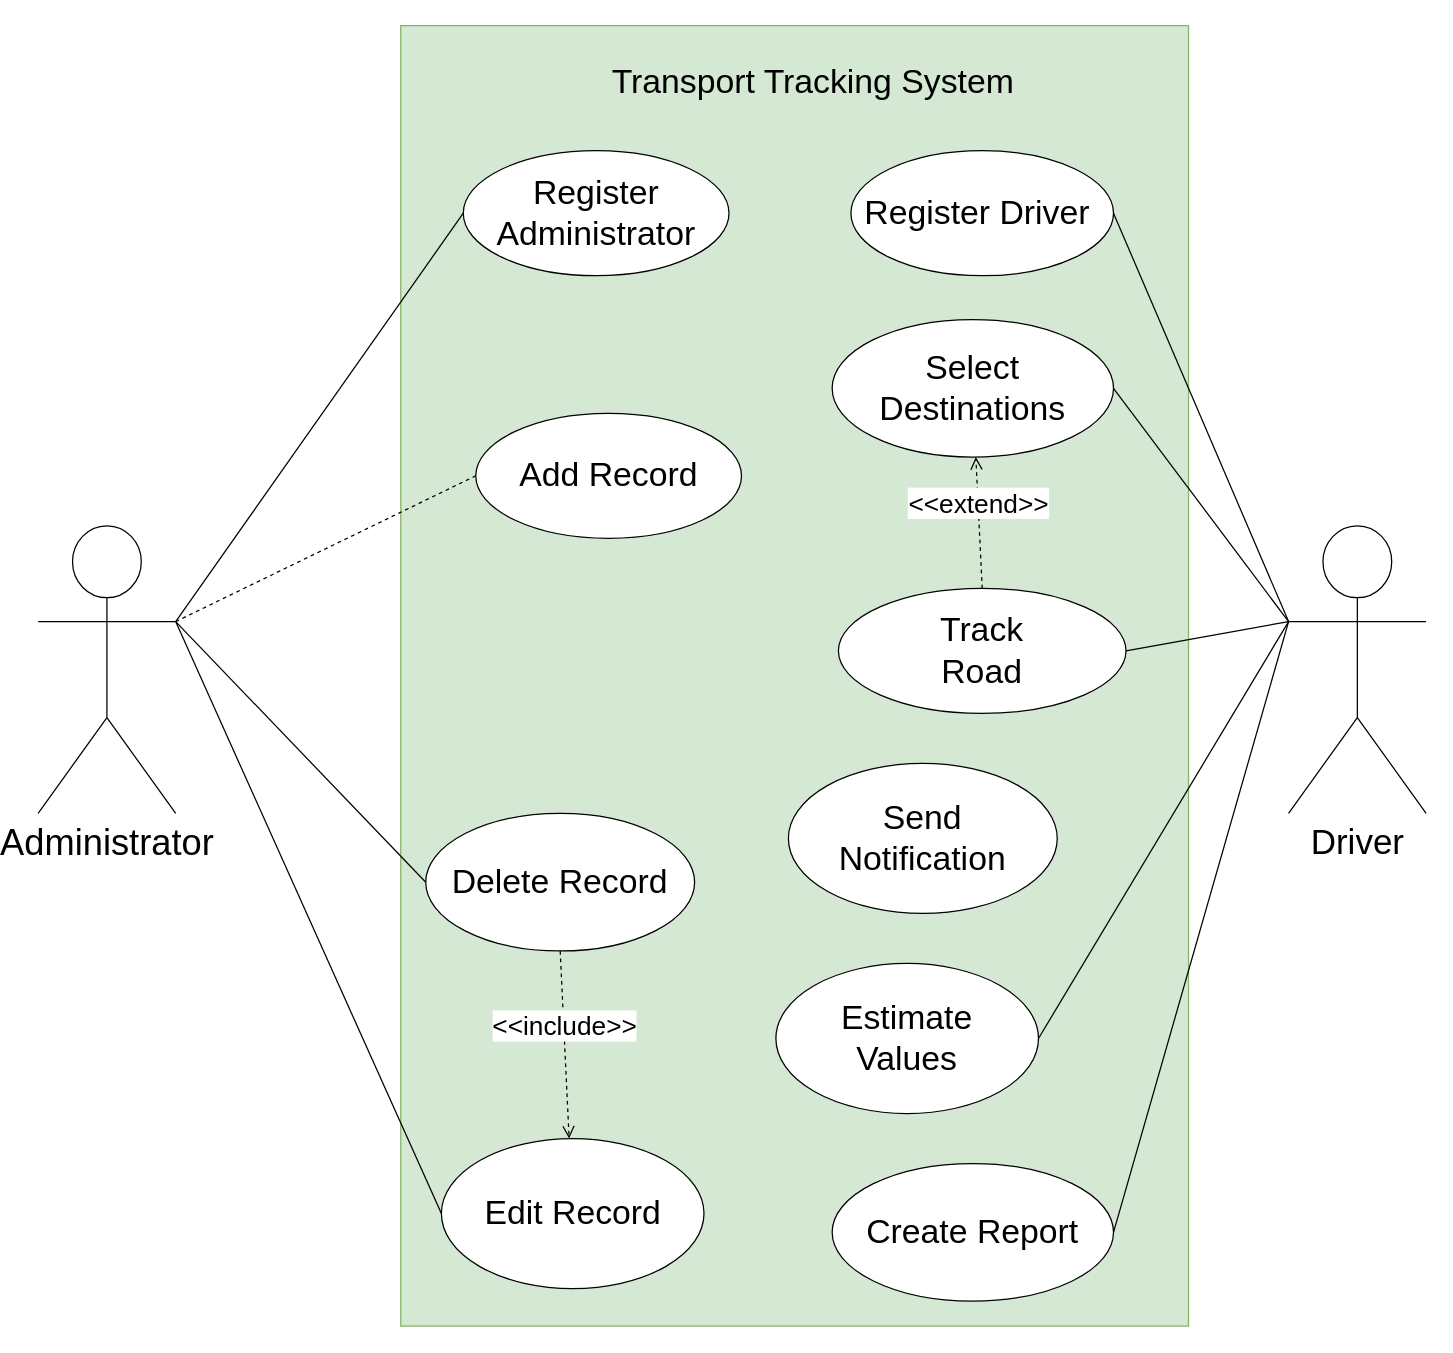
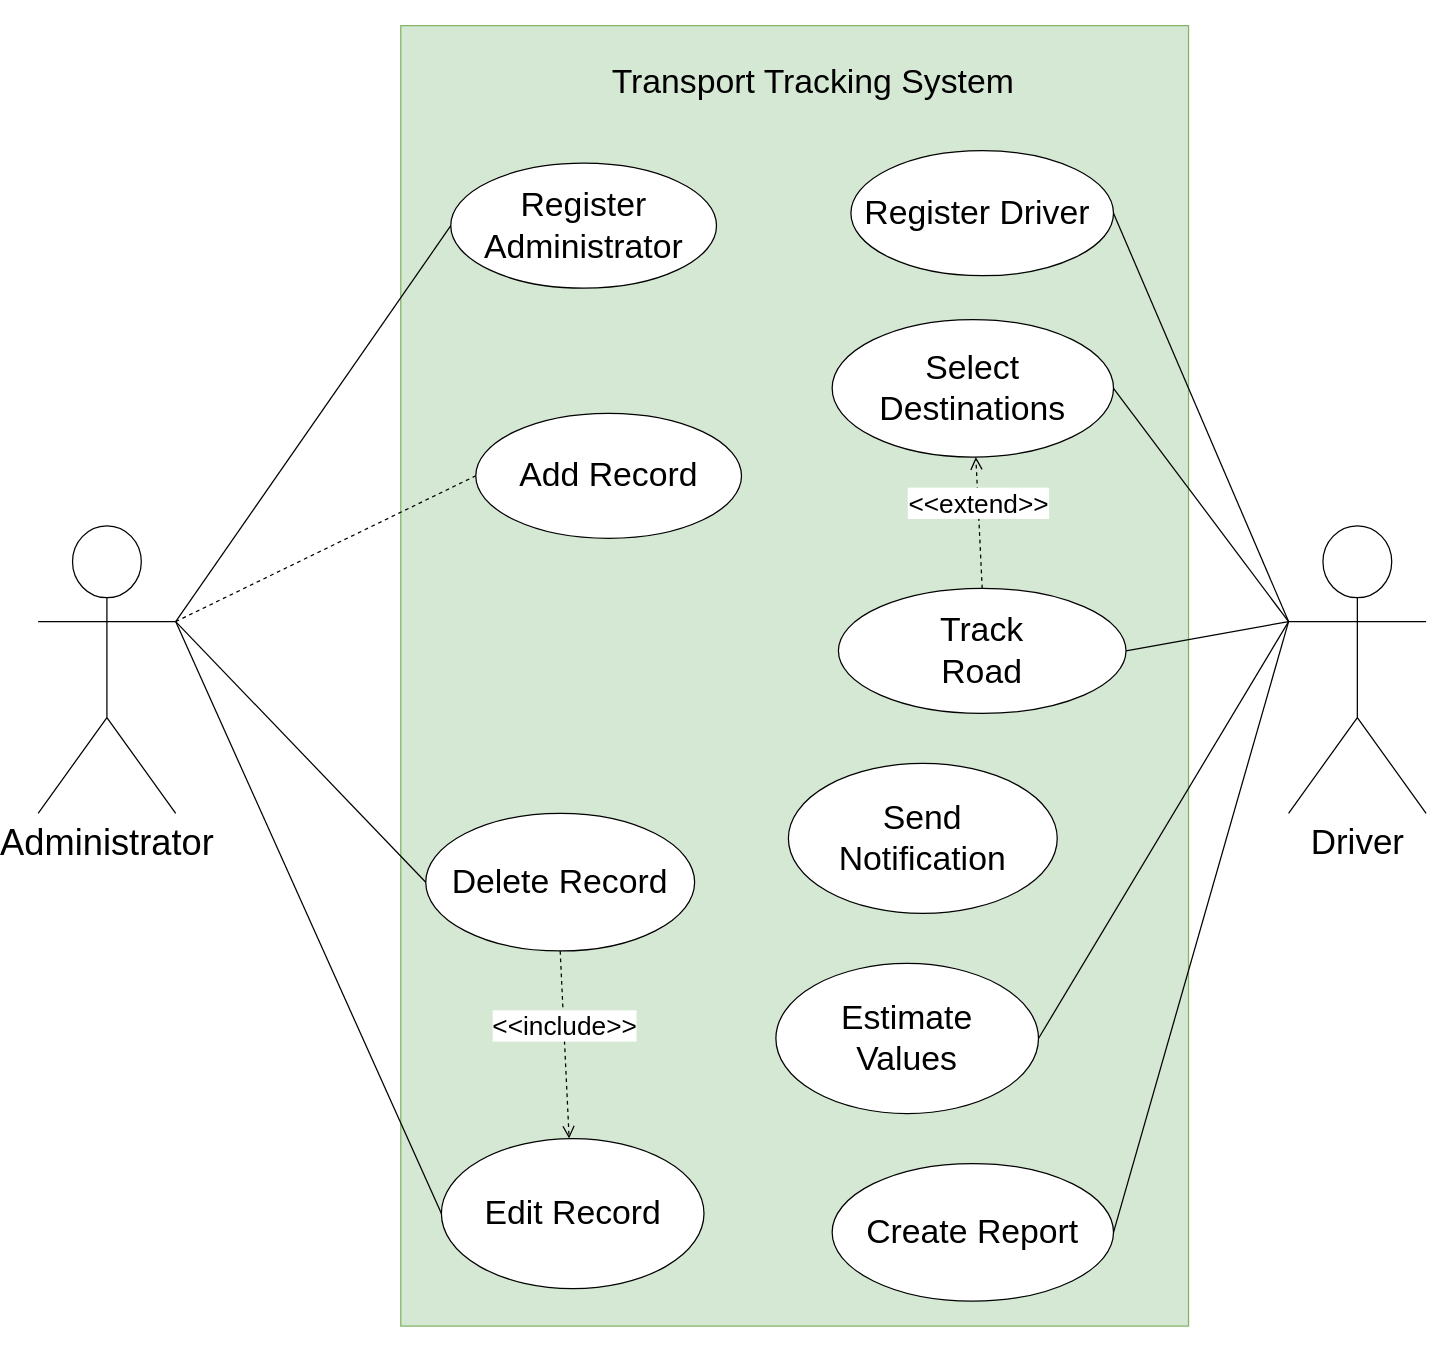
node "Register Administrator": moved (596, 213) -> (583, 226)
